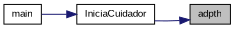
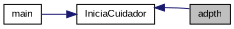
edge "IniciaCuidador" -> "adpth": reversed
